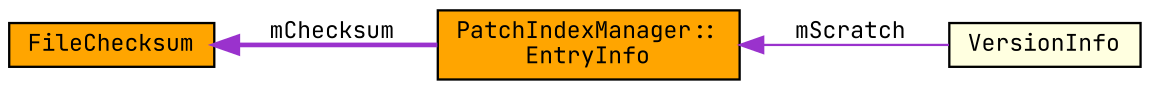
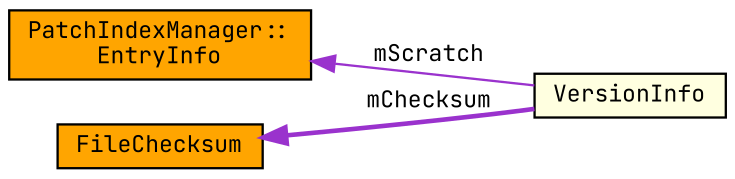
edge "PatchIndexManager:: EntryInfo" -> "FileChecksum": now "VersionInfo" -> "FileChecksum"
